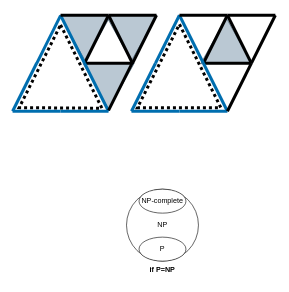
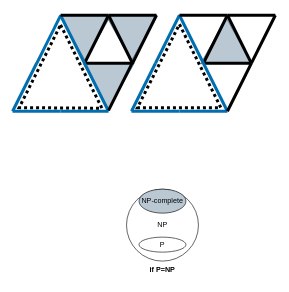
node "NP-complete": fillcolor #ffffff -> #bac8d3
node "P": size 47x24 -> 47x15
